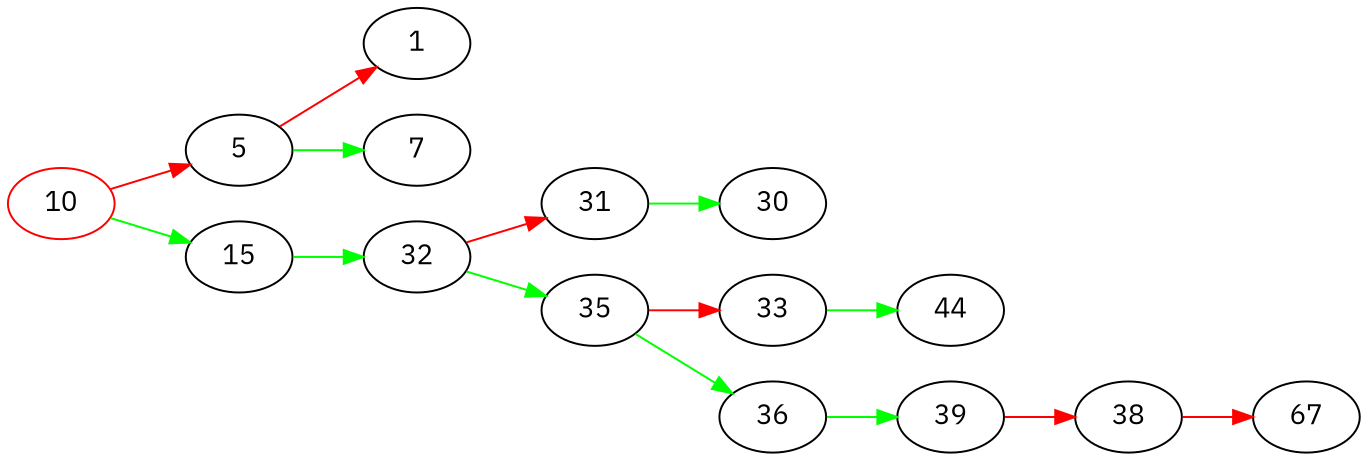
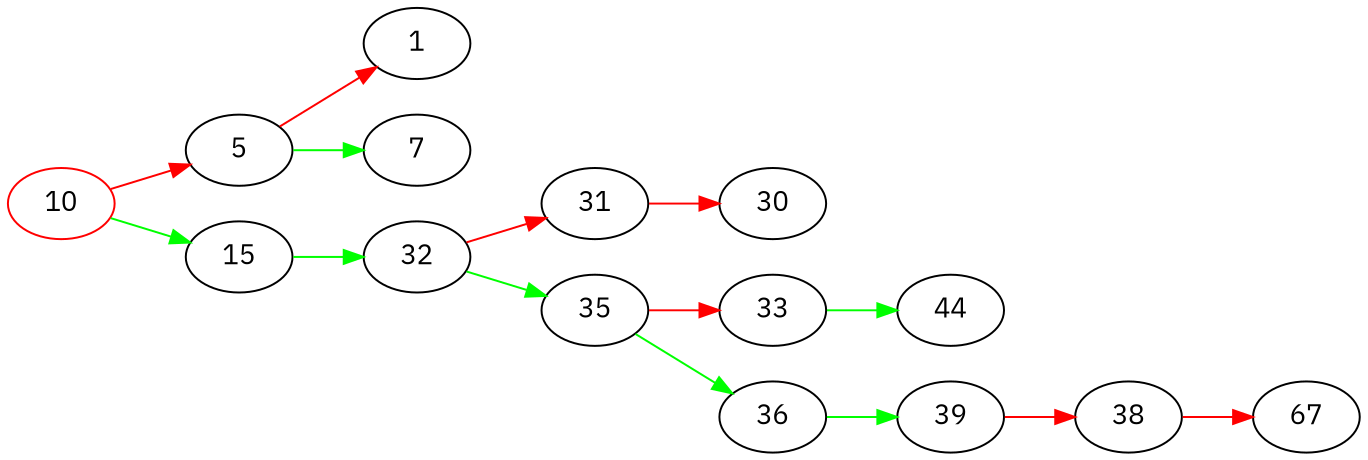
edge "31" -> "30": color green -> red
